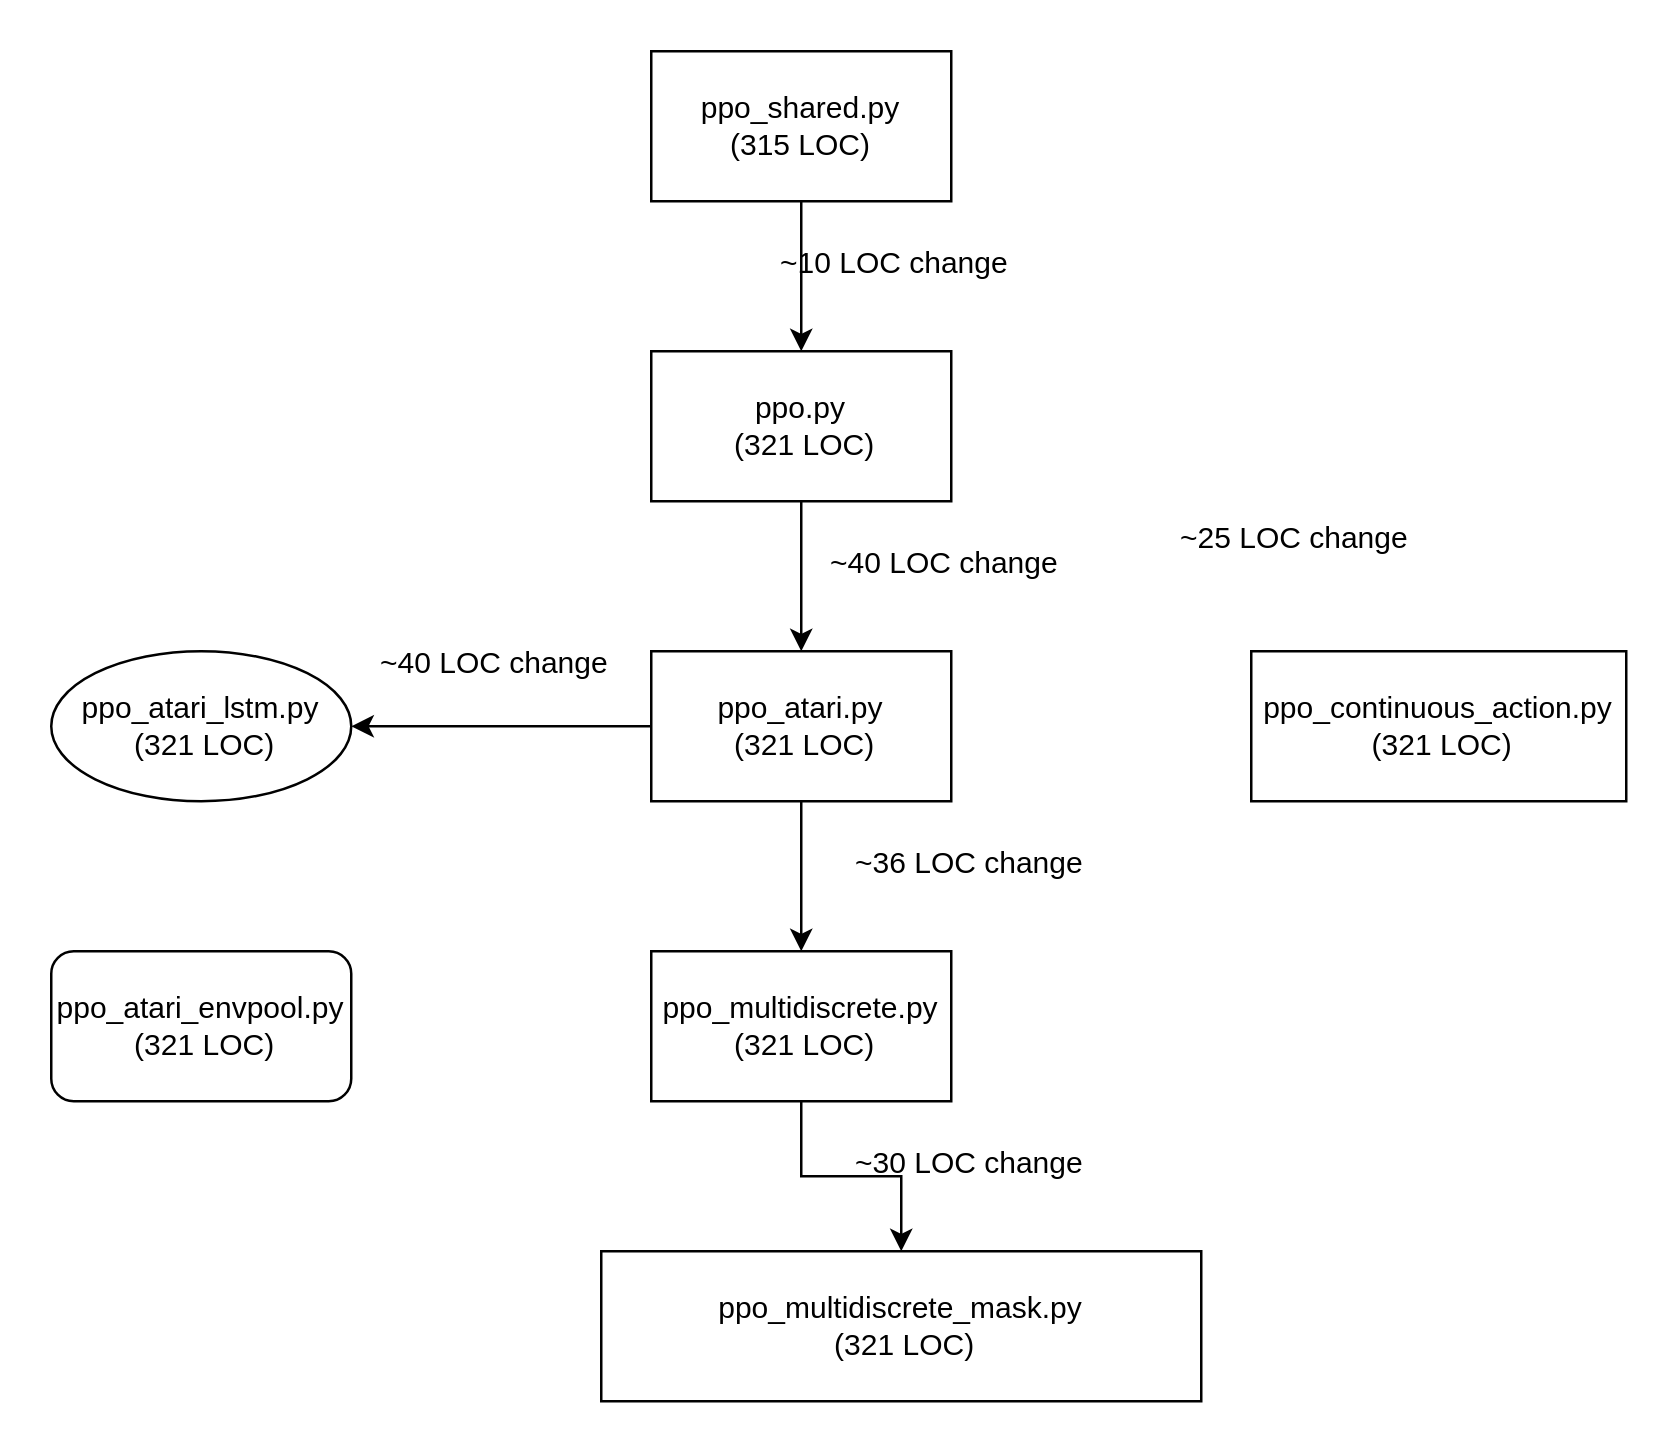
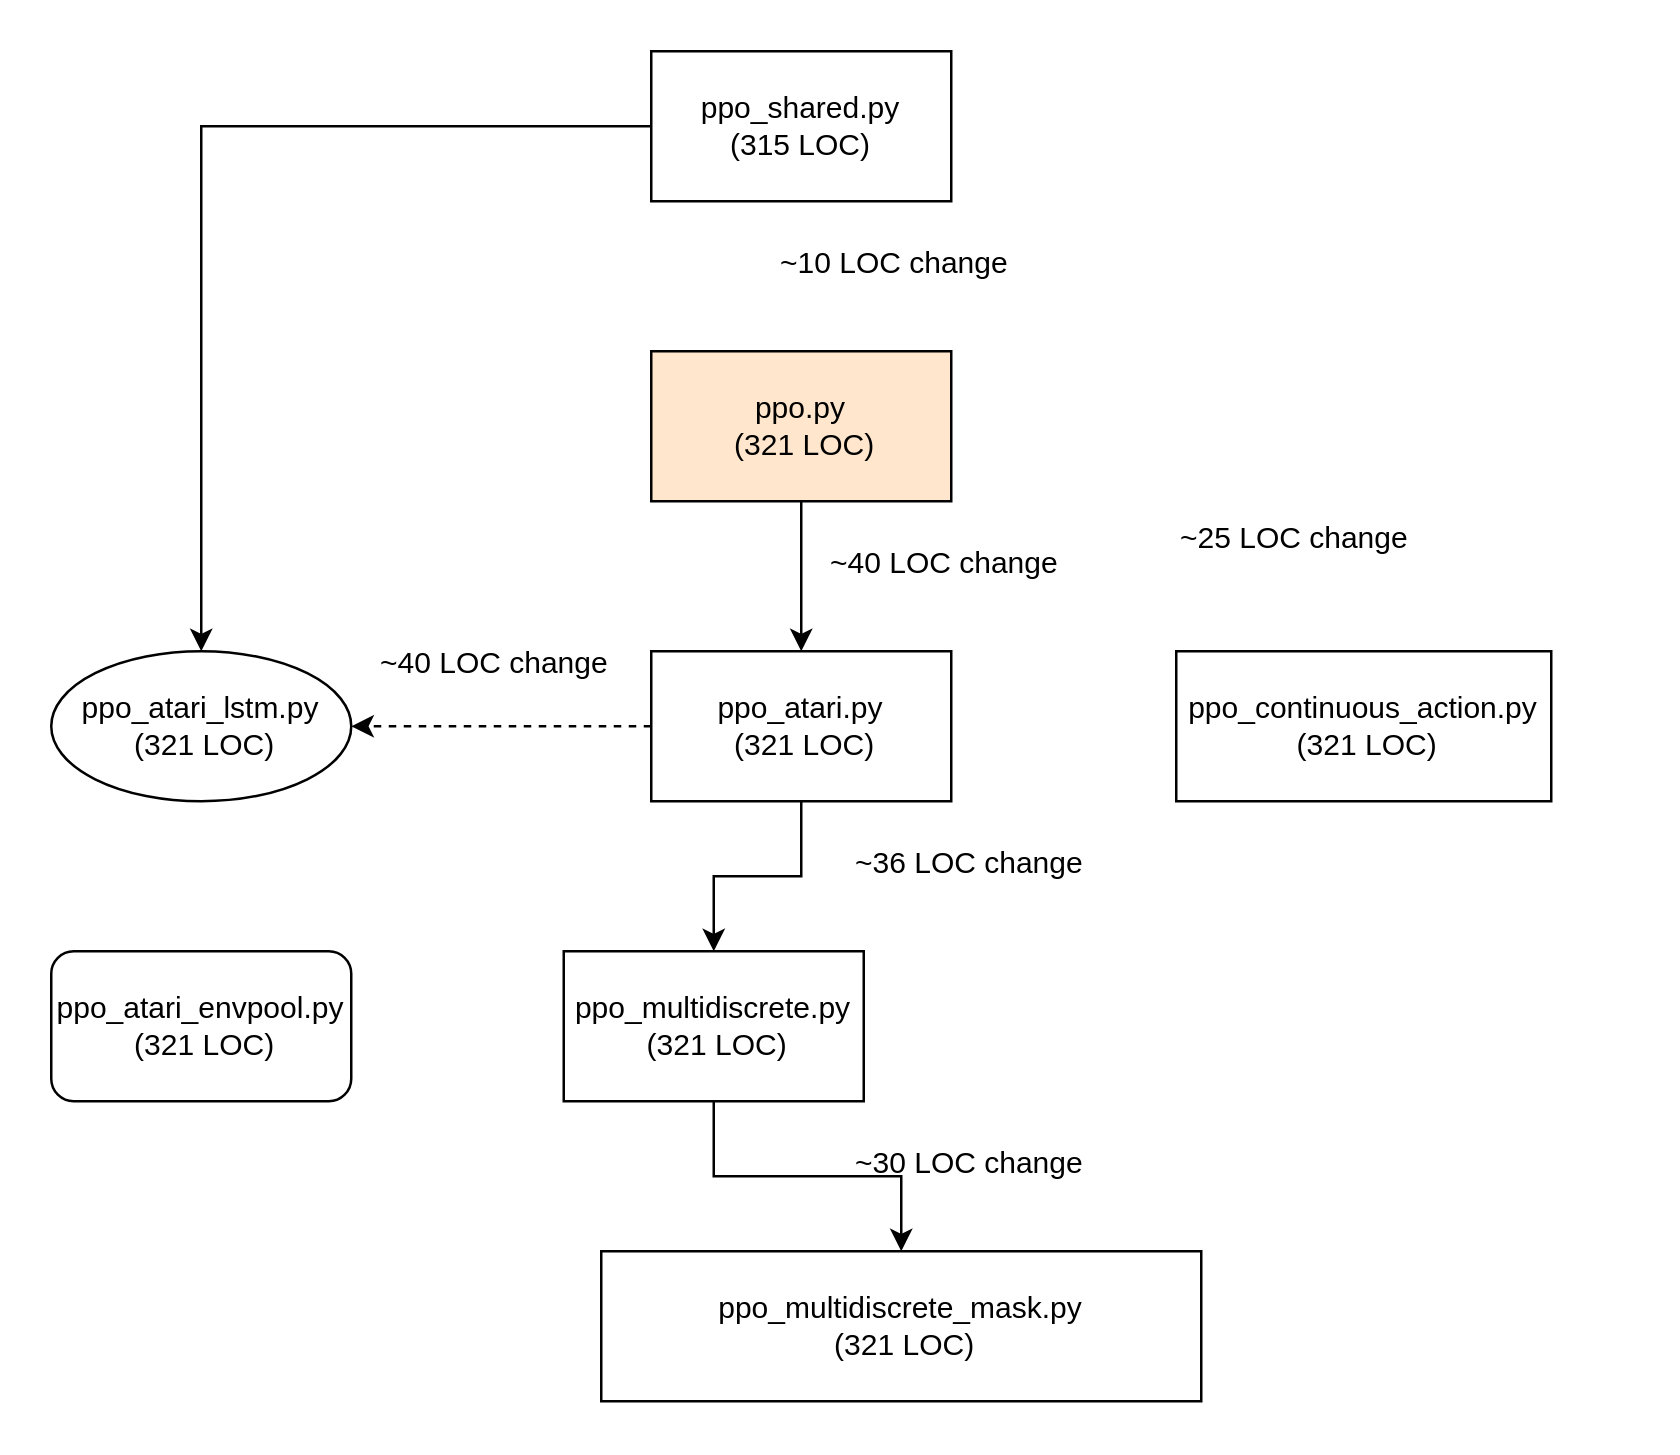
edge "ppo_shared.py (315 LOC)" -> "ppo.py (321 LOC)": now "ppo_shared.py (315 LOC)" -> "ppo_atari_lstm.py (321 LOC)"
node "ppo.py (321 LOC)": fillcolor #ffffff -> #ffe6cc
edge "ppo_atari.py (321 LOC)" -> "ppo_atari_lstm.py (321 LOC)": style solid -> dashed
node "ppo_continuous_action.py (321 LOC)": moved (1439, 726) -> (1364, 726)
node "ppo_multidiscrete.py (321 LOC)": moved (801, 1026) -> (714, 1026)
